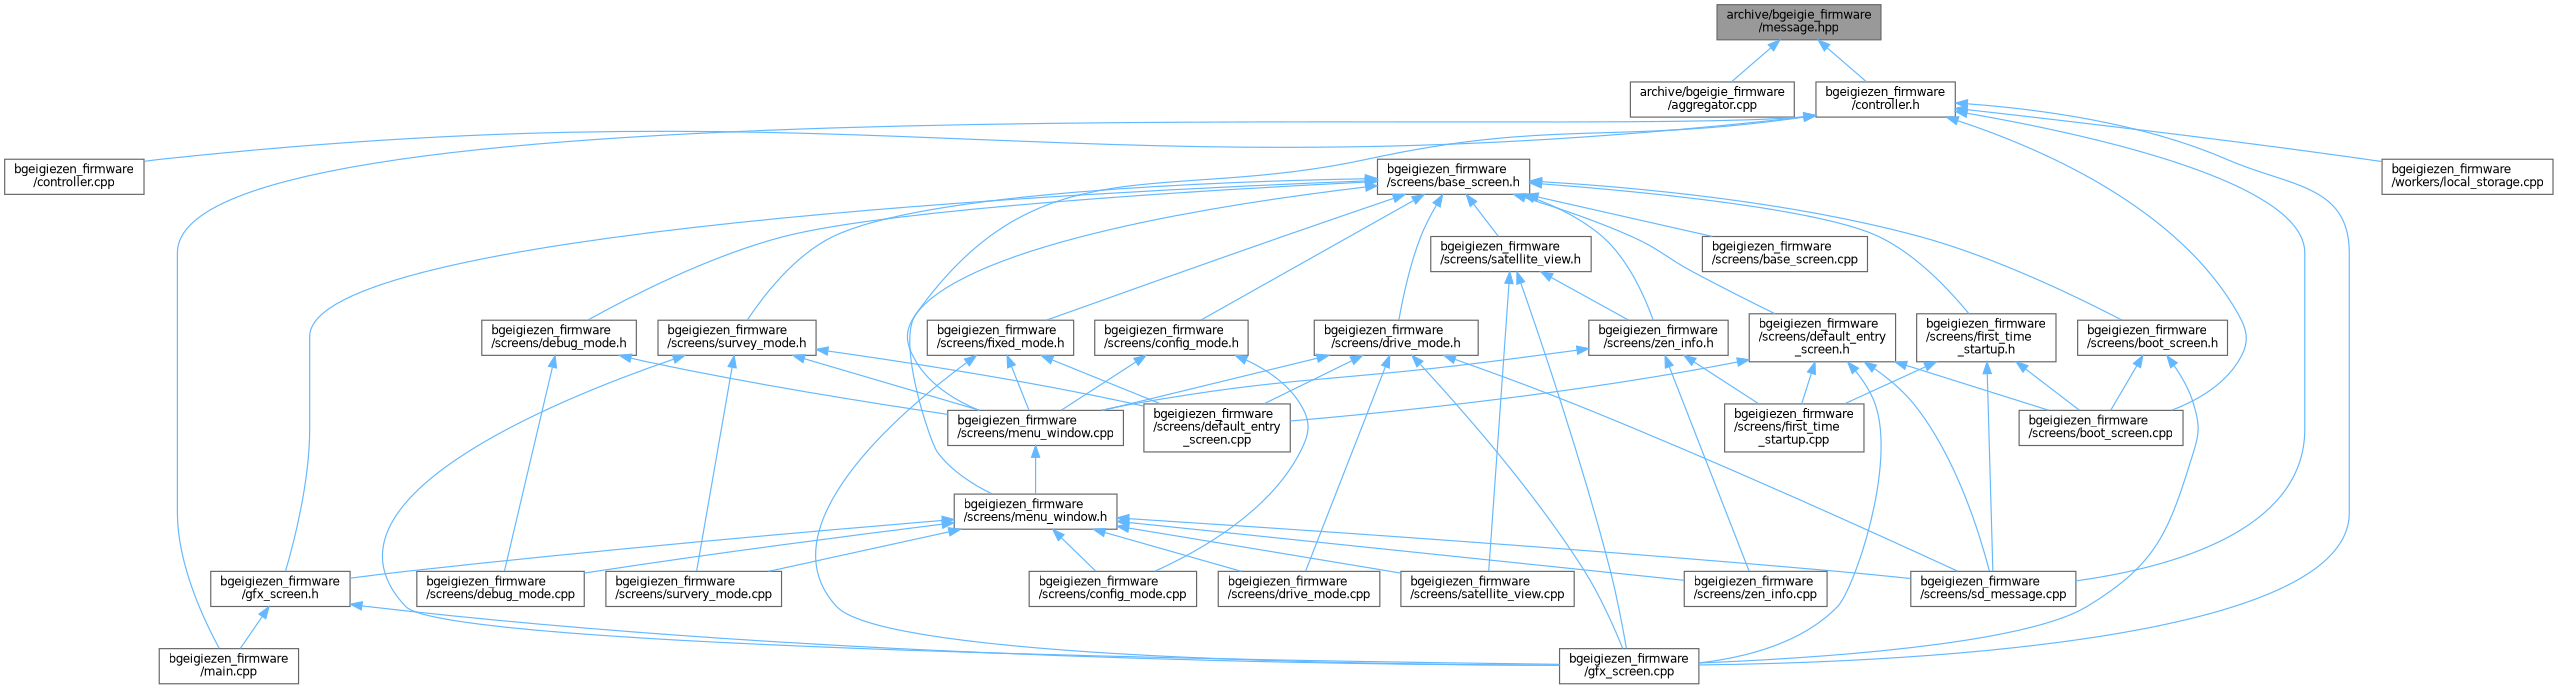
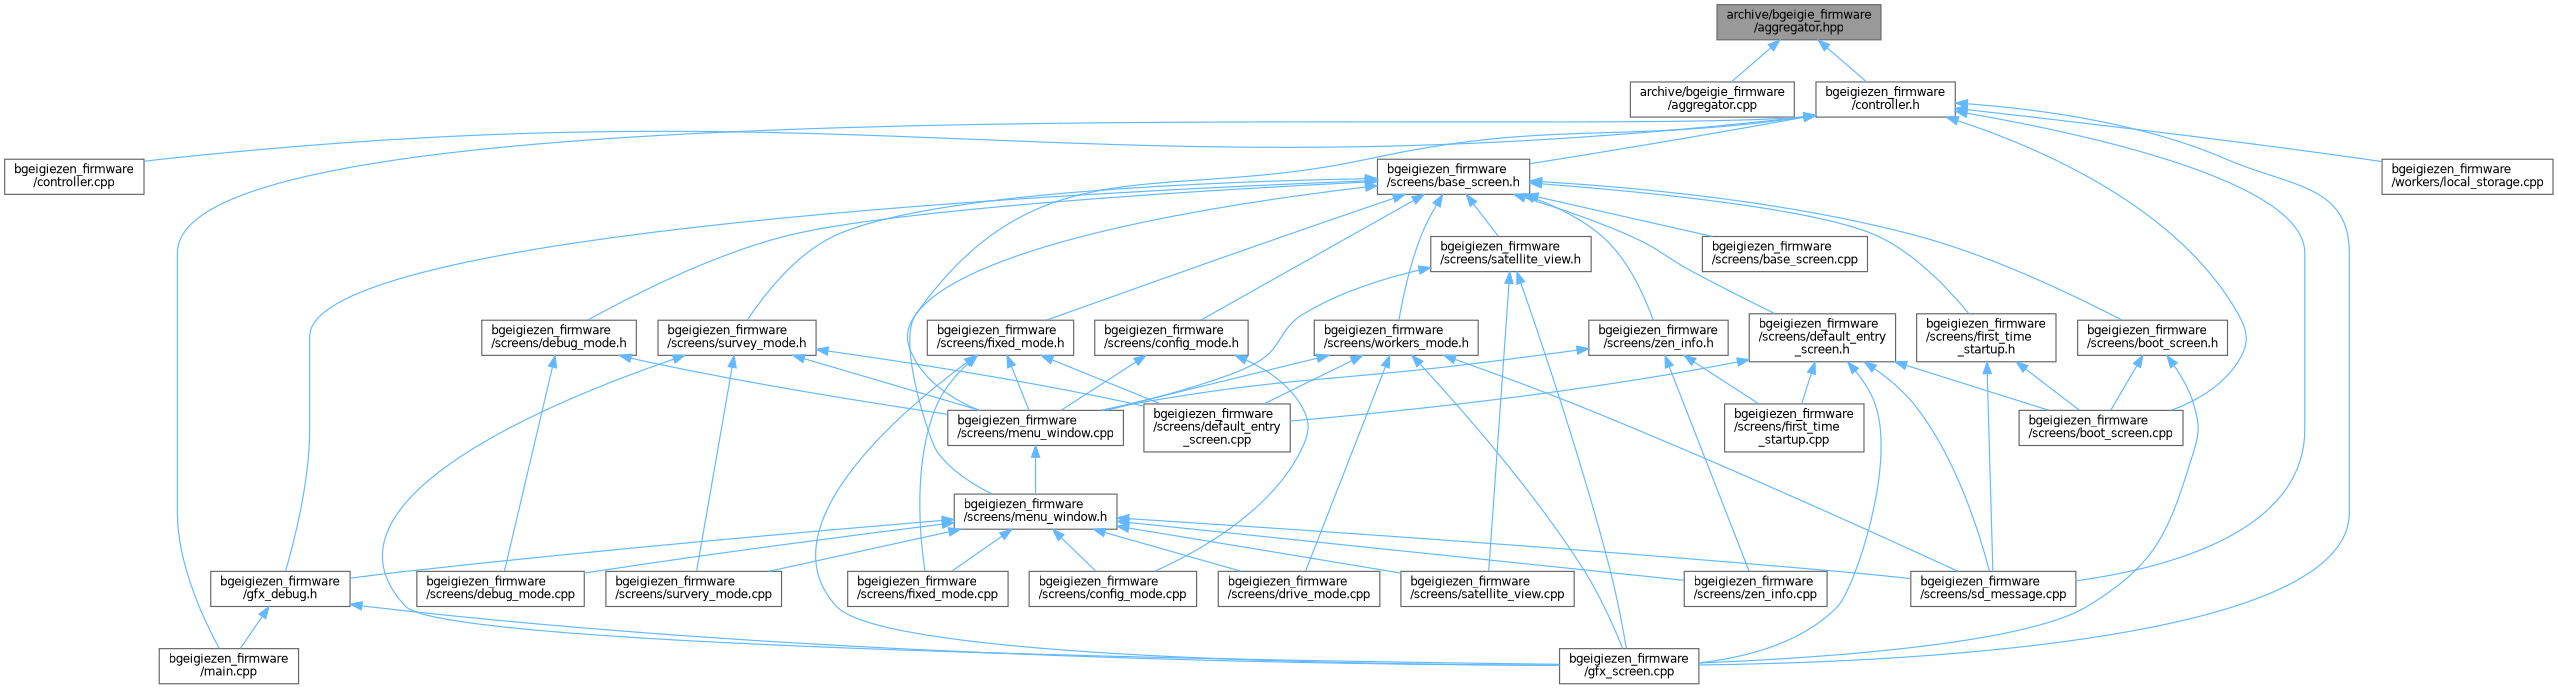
node "archive/bgeigie_firmware /message.hpp": label "archive/bgeigie_firmware /message.hpp" -> "archive/bgeigie_firmware /aggregator.hpp"
edge "bgeigiezen_firmware /screens/base_screen.h" -> "bgeigiezen_firmware /controller.h": added
edge "bgeigiezen_firmware /screens/zen_info.h" -> "bgeigiezen_firmware /screens/satellite_view.h": now "bgeigiezen_firmware /screens/menu_window.cpp" -> "bgeigiezen_firmware /screens/satellite_view.h"
node "bgeigiezen_firmware /screens/drive_mode.h": label "bgeigiezen_firmware /screens/drive_mode.h" -> "bgeigiezen_firmware /screens/workers_mode.h"
edge "bgeigiezen_firmware /screens/first_time _startup.cpp" -> "bgeigiezen_firmware /screens/first_time _startup.h": removed
node "bgeigiezen_firmware /gfx_screen.h": label "bgeigiezen_firmware /gfx_screen.h" -> "bgeigiezen_firmware /gfx_debug.h"
node "bgeigiezen_firmware /screens/fixed_mode.cpp": added
